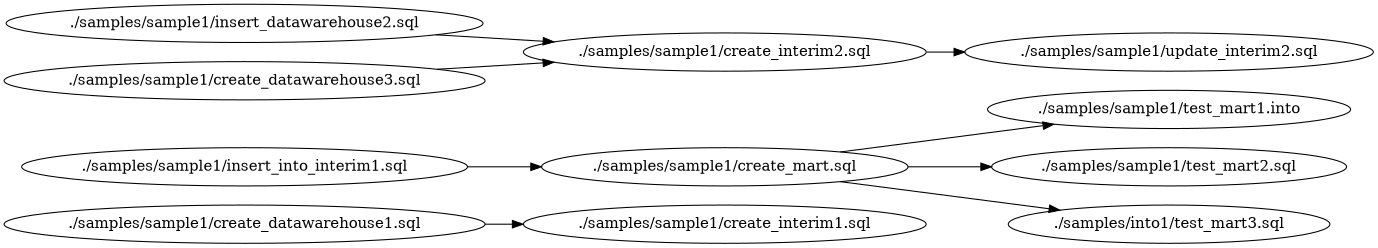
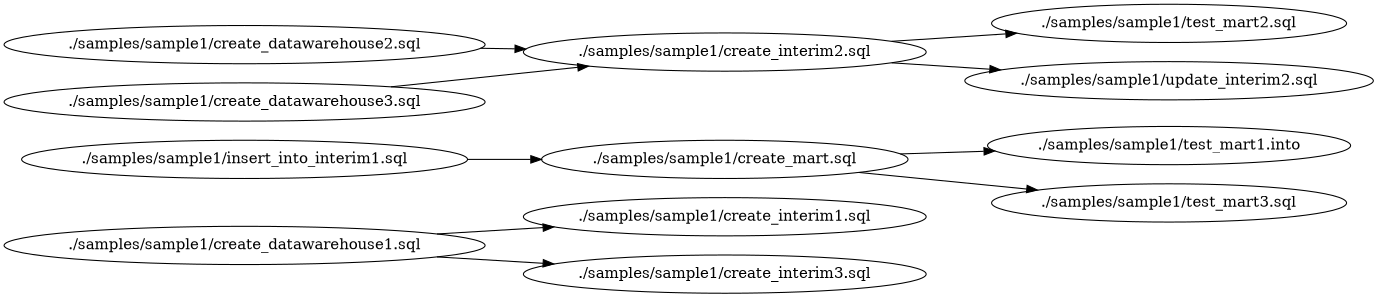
node "./samples/sample1/insert_datawarehouse2.sql": label "./samples/sample1/insert_datawarehouse2.sql" -> "./samples/sample1/create_datawarehouse2.sql"
edge "./samples/sample1/create_mart.sql" -> "./samples/sample1/test_mart2.sql": now "./samples/sample1/create_interim2.sql" -> "./samples/sample1/test_mart2.sql"
node "./samples/into1/test_mart3.sql": label "./samples/into1/test_mart3.sql" -> "./samples/sample1/test_mart3.sql"
node "./samples/sample1/create_interim3.sql": added
